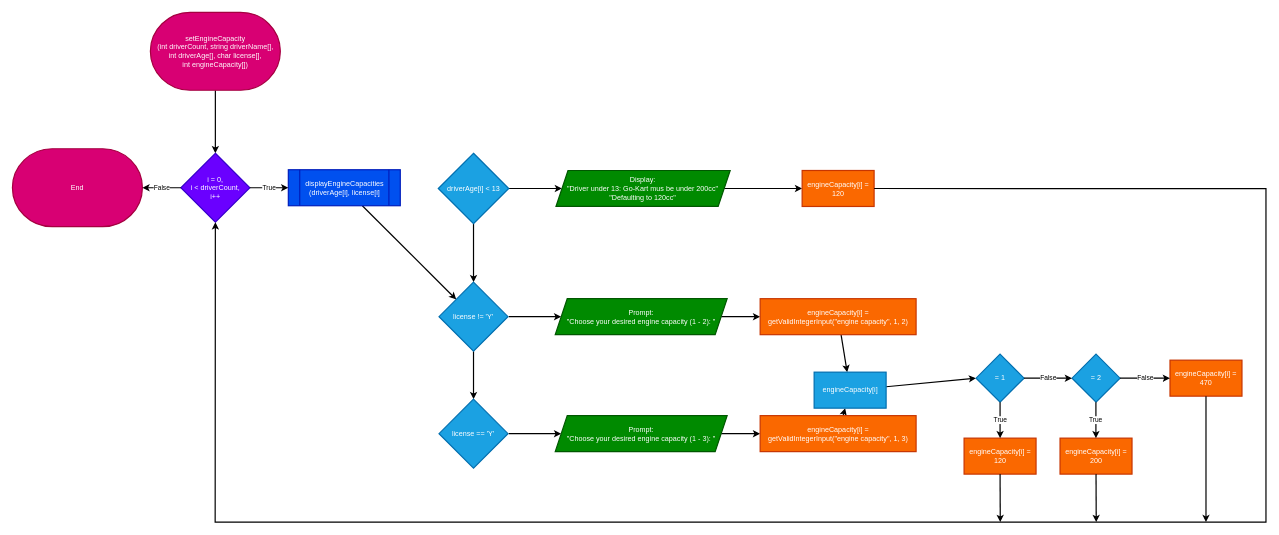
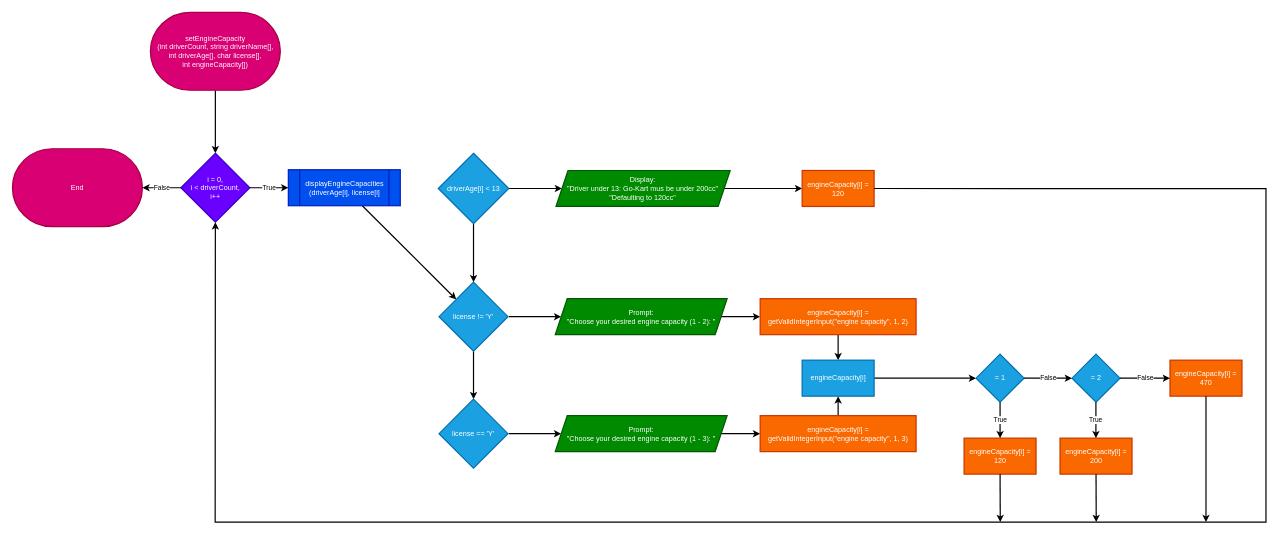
node "engineCapacity[i]": moved (850, 390) -> (838, 378)
